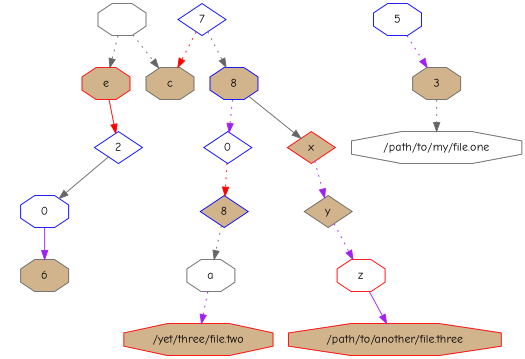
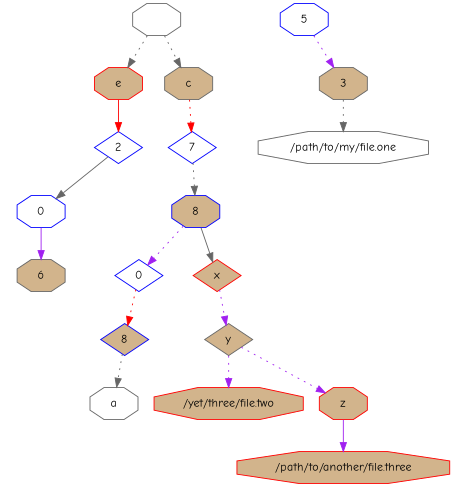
edge "7" -> "c": reversed
node "z": fillcolor white -> tan
edge "a" -> "/yet/three/file.two": now "y" -> "/yet/three/file.two"
